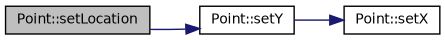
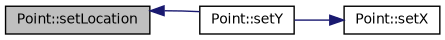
edge "Point::setLocation" -> "Point::setY": reversed
